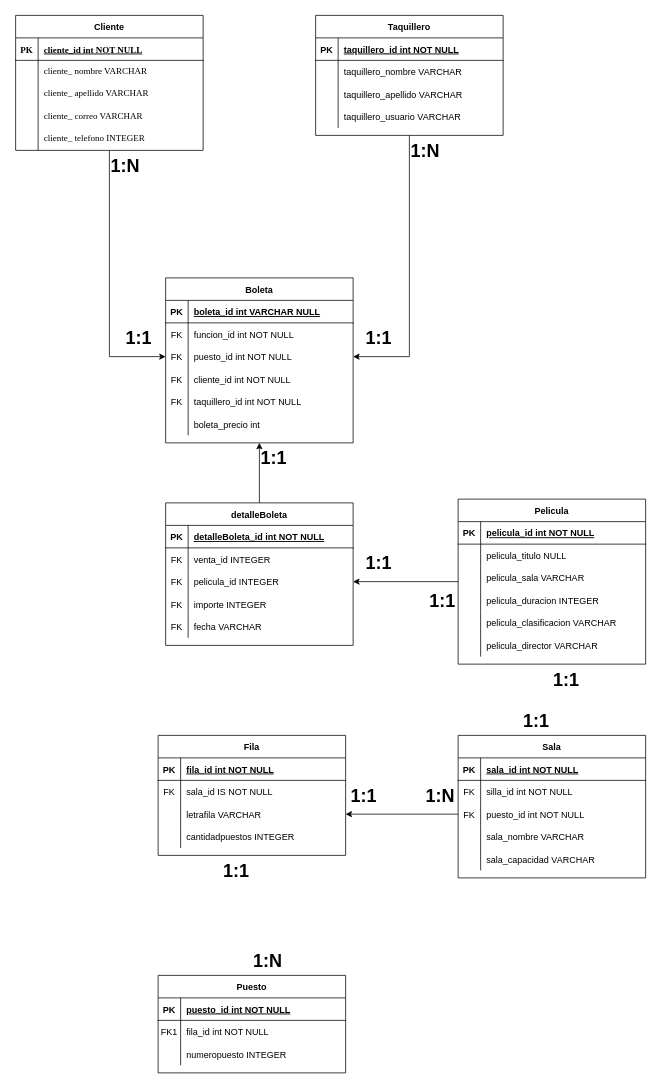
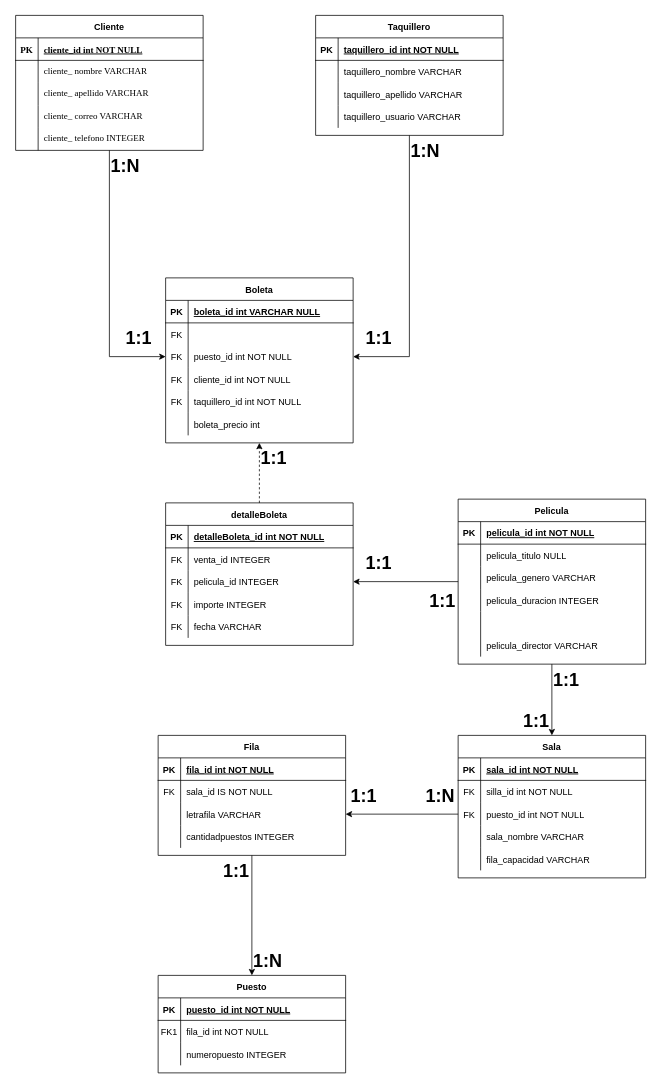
node "funcion_id int NOT NULL": removed
edge "detalleBoleta" -> "Boleta": style solid -> dashed
node "pelicula_sala VARCHAR": label "pelicula_sala VARCHAR" -> "pelicula_genero VARCHAR"
node "pelicula_clasificacion VARCHAR": removed
edge "Pelicula" -> "Sala": added
node "sala_capacidad VARCHAR": label "sala_capacidad VARCHAR" -> "fila_capacidad VARCHAR"
edge "Fila" -> "Puesto": added
